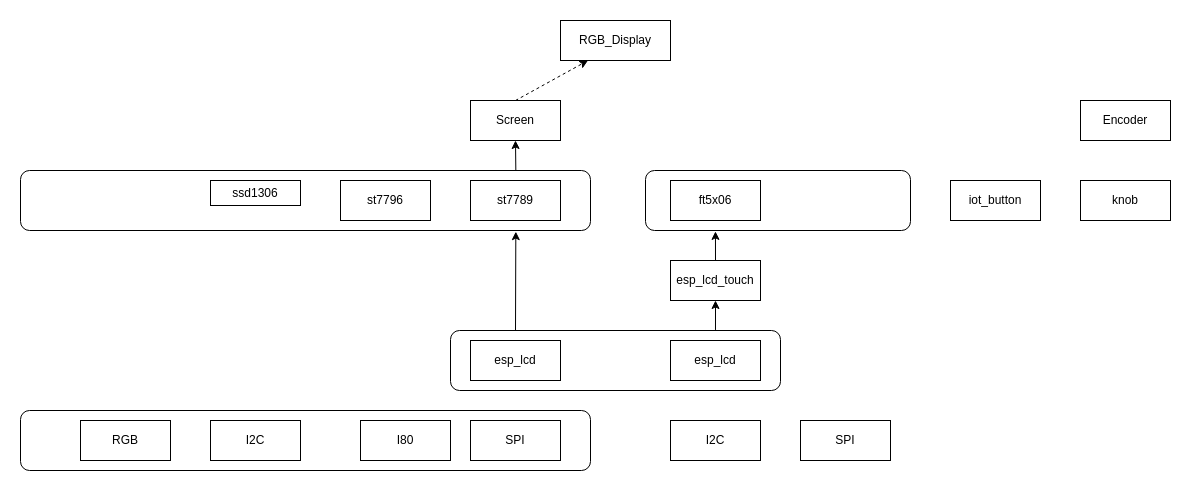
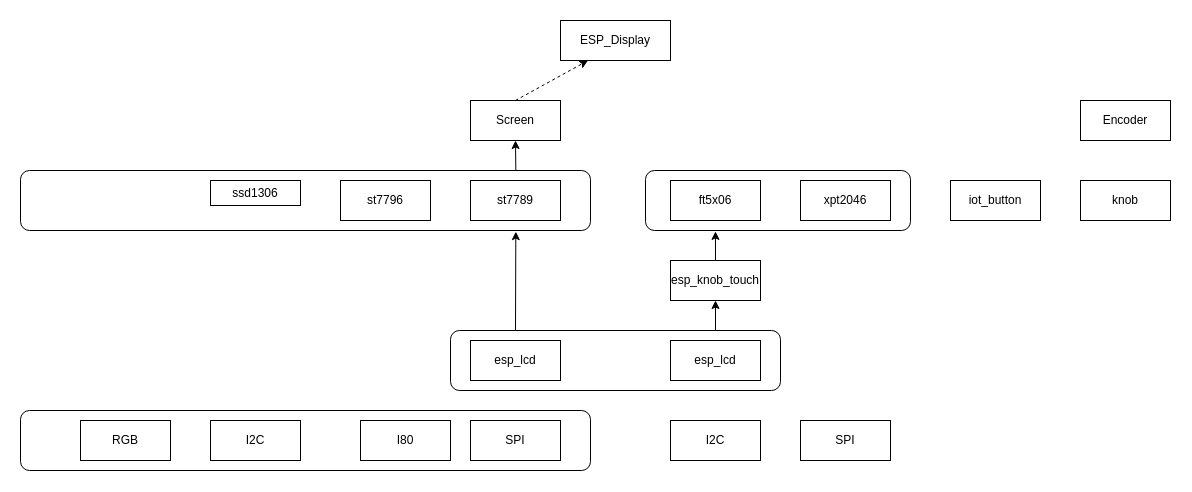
node "RGB_Display": label "RGB_Display" -> "ESP_Display"
node "xpt2046": added
node "esp_lcd_touch": label "esp_lcd_touch" -> "esp_knob_touch"
